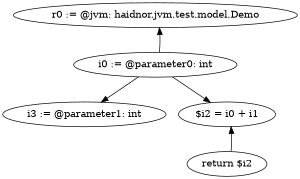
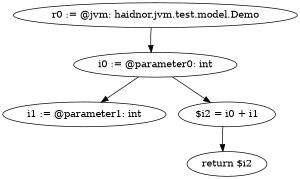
edge "i0 := @parameter0: int" -> "r0 := @jvm: haidnor.jvm.test.model.Demo": reversed
node "i3 := @parameter1: int": label "i3 := @parameter1: int" -> "i1 := @parameter1: int"
edge "return $i2" -> "$i2 = i0 + i1": reversed
